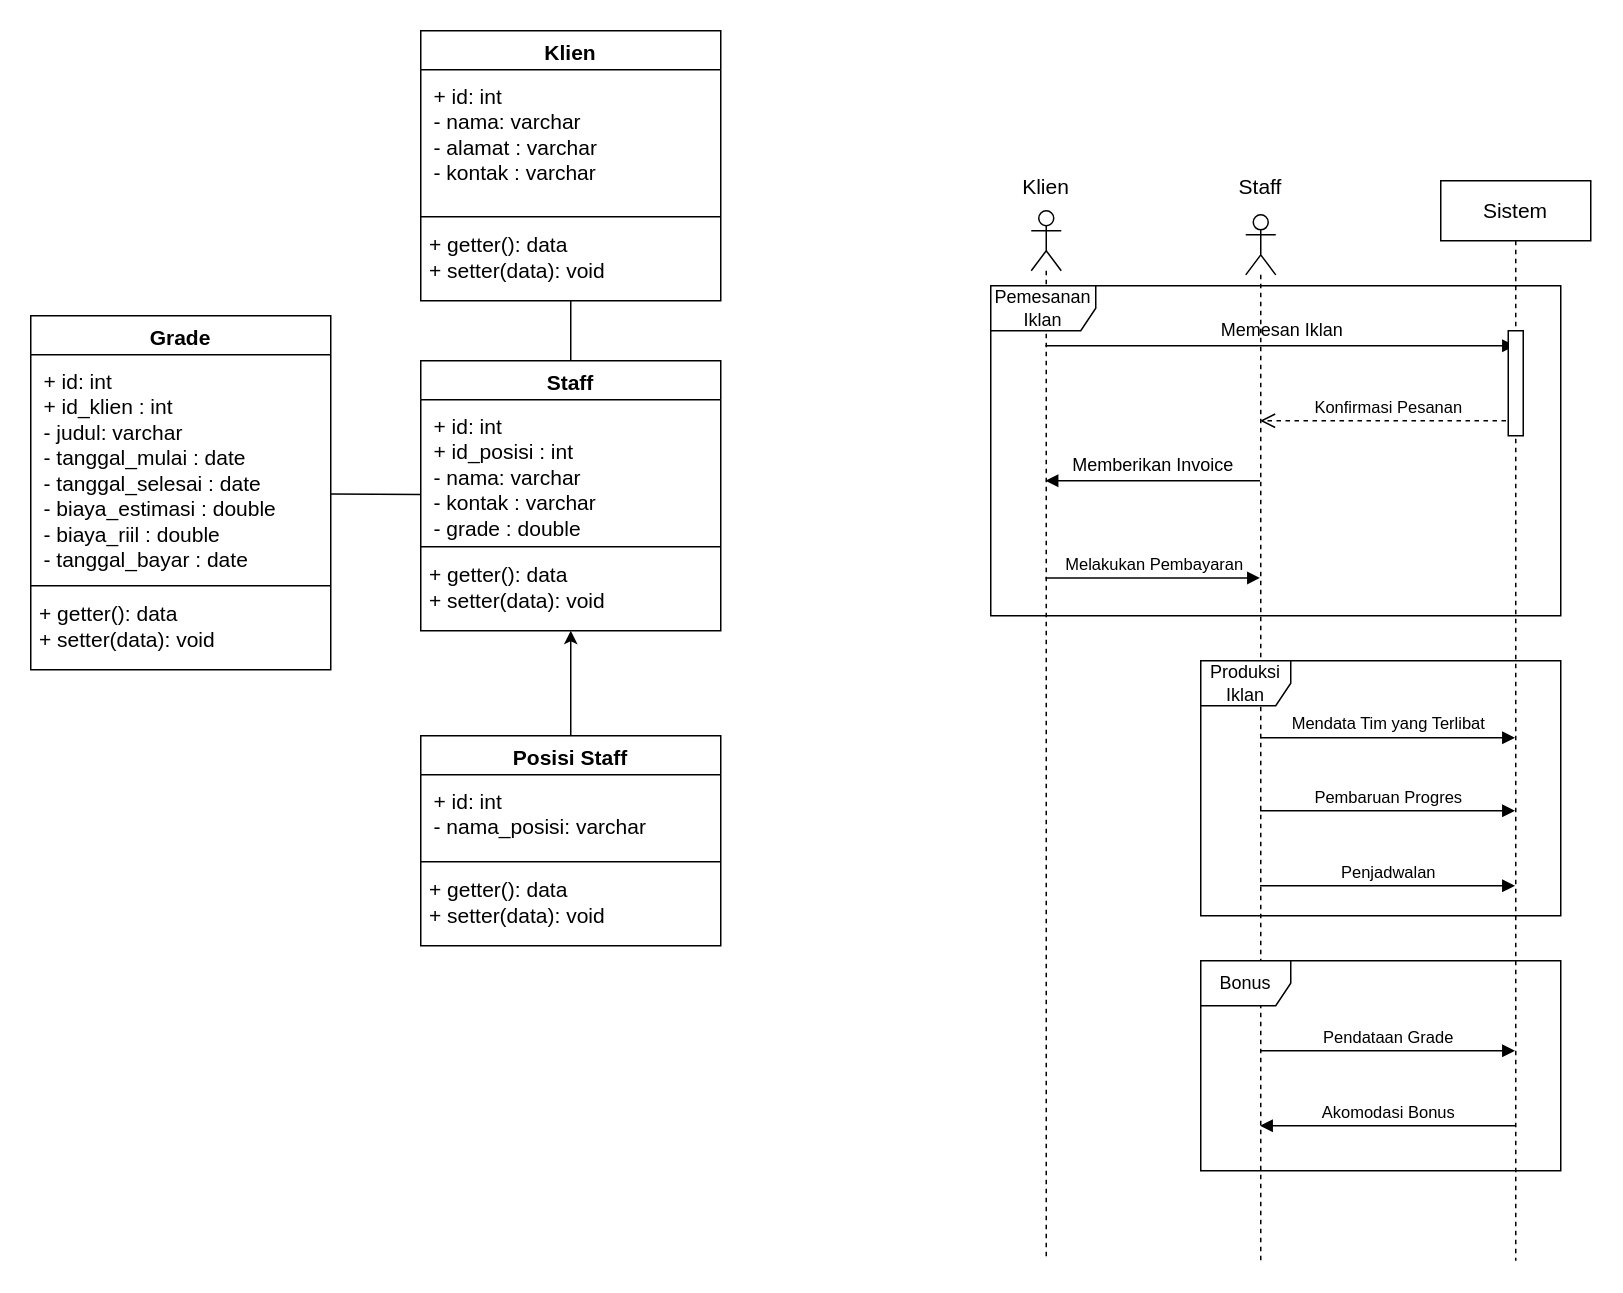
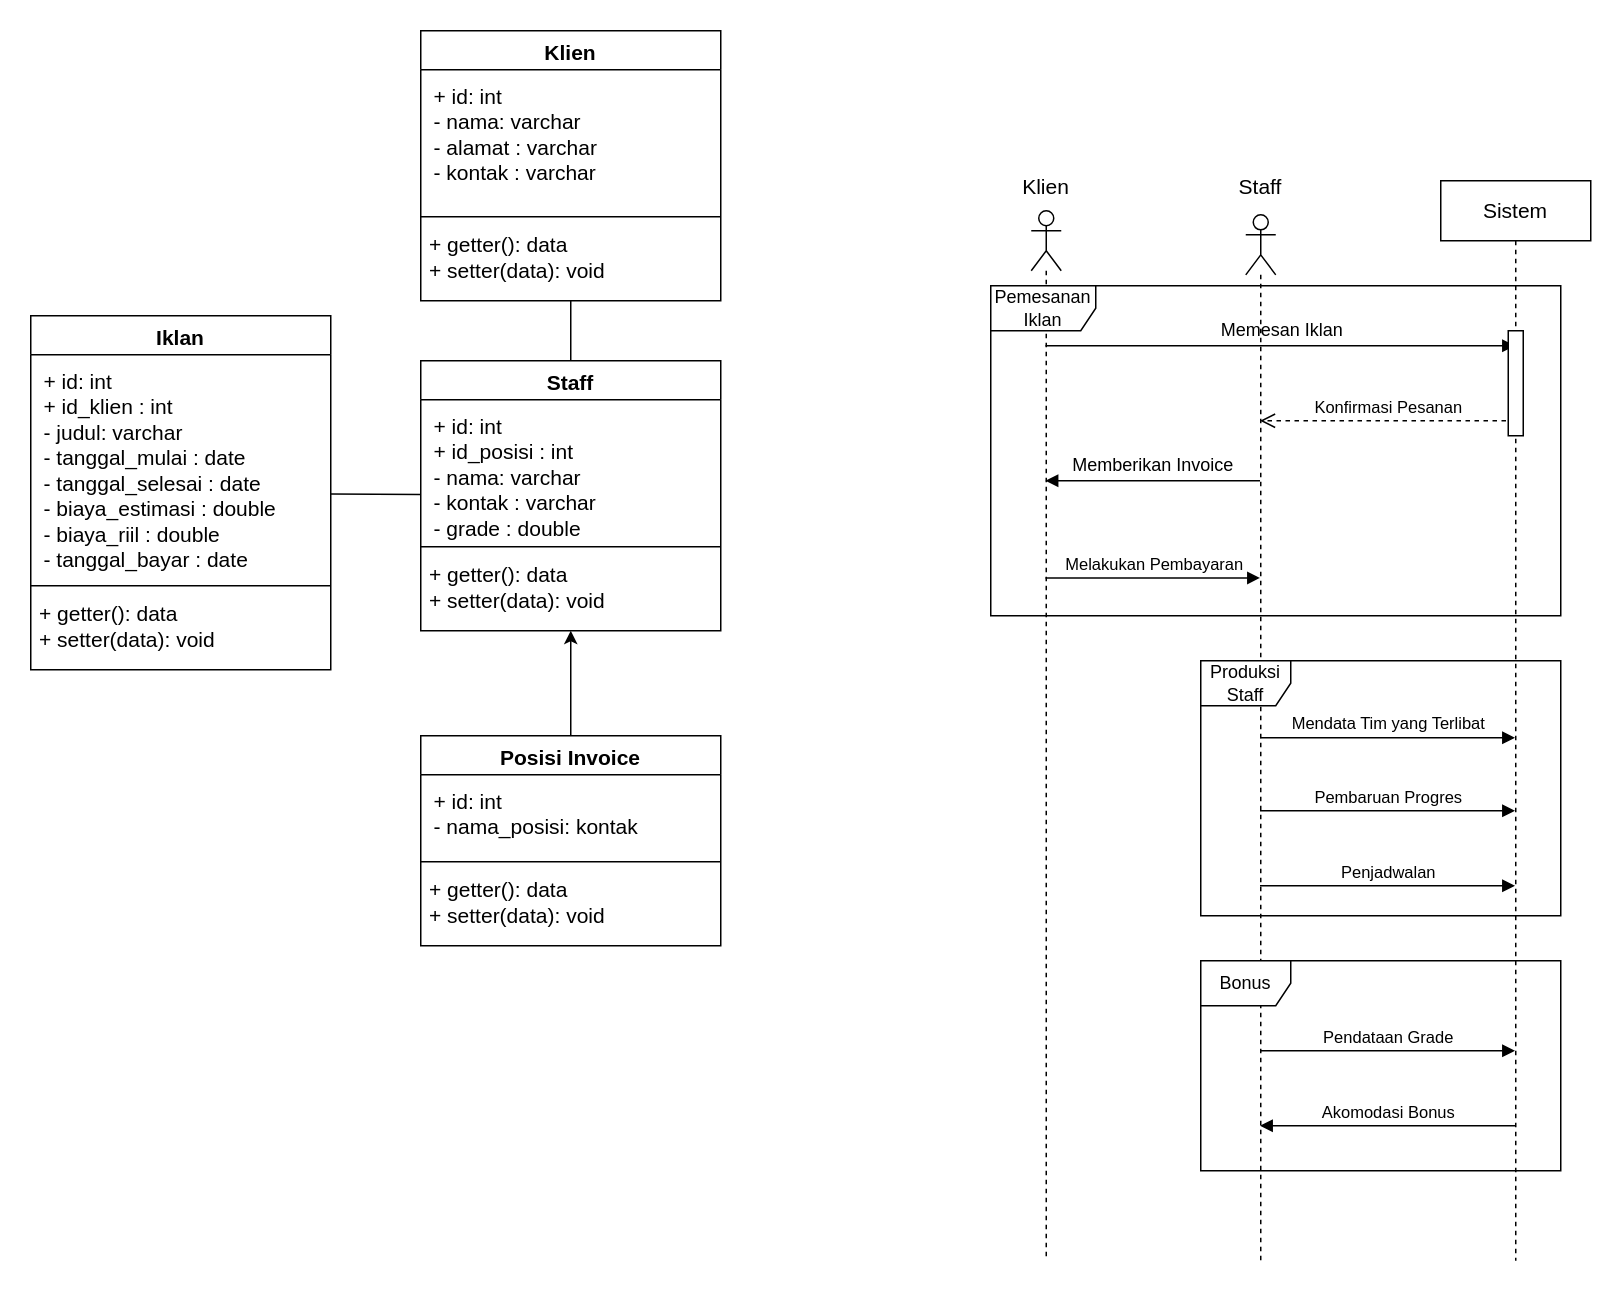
node "Grade": label "Grade" -> "Iklan"
node "Produksi Iklan": label "Produksi Iklan" -> "Produksi Staff"
node "Posisi Staff": label "Posisi Staff" -> "Posisi Invoice"
node "+ id: int - nama_posisi: varchar": label "+ id: int - nama_posisi: varchar" -> "+ id: int - nama_posisi: kontak"
